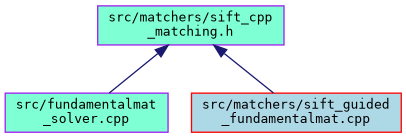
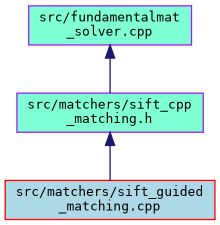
edge "src/fundamentalmat _solver.cpp" -> "src/matchers/sift_cpp _matching.h": reversed
node "src/matchers/sift_guided _fundamentalmat.cpp": label "src/matchers/sift_guided _fundamentalmat.cpp" -> "src/matchers/sift_guided _matching.cpp"
